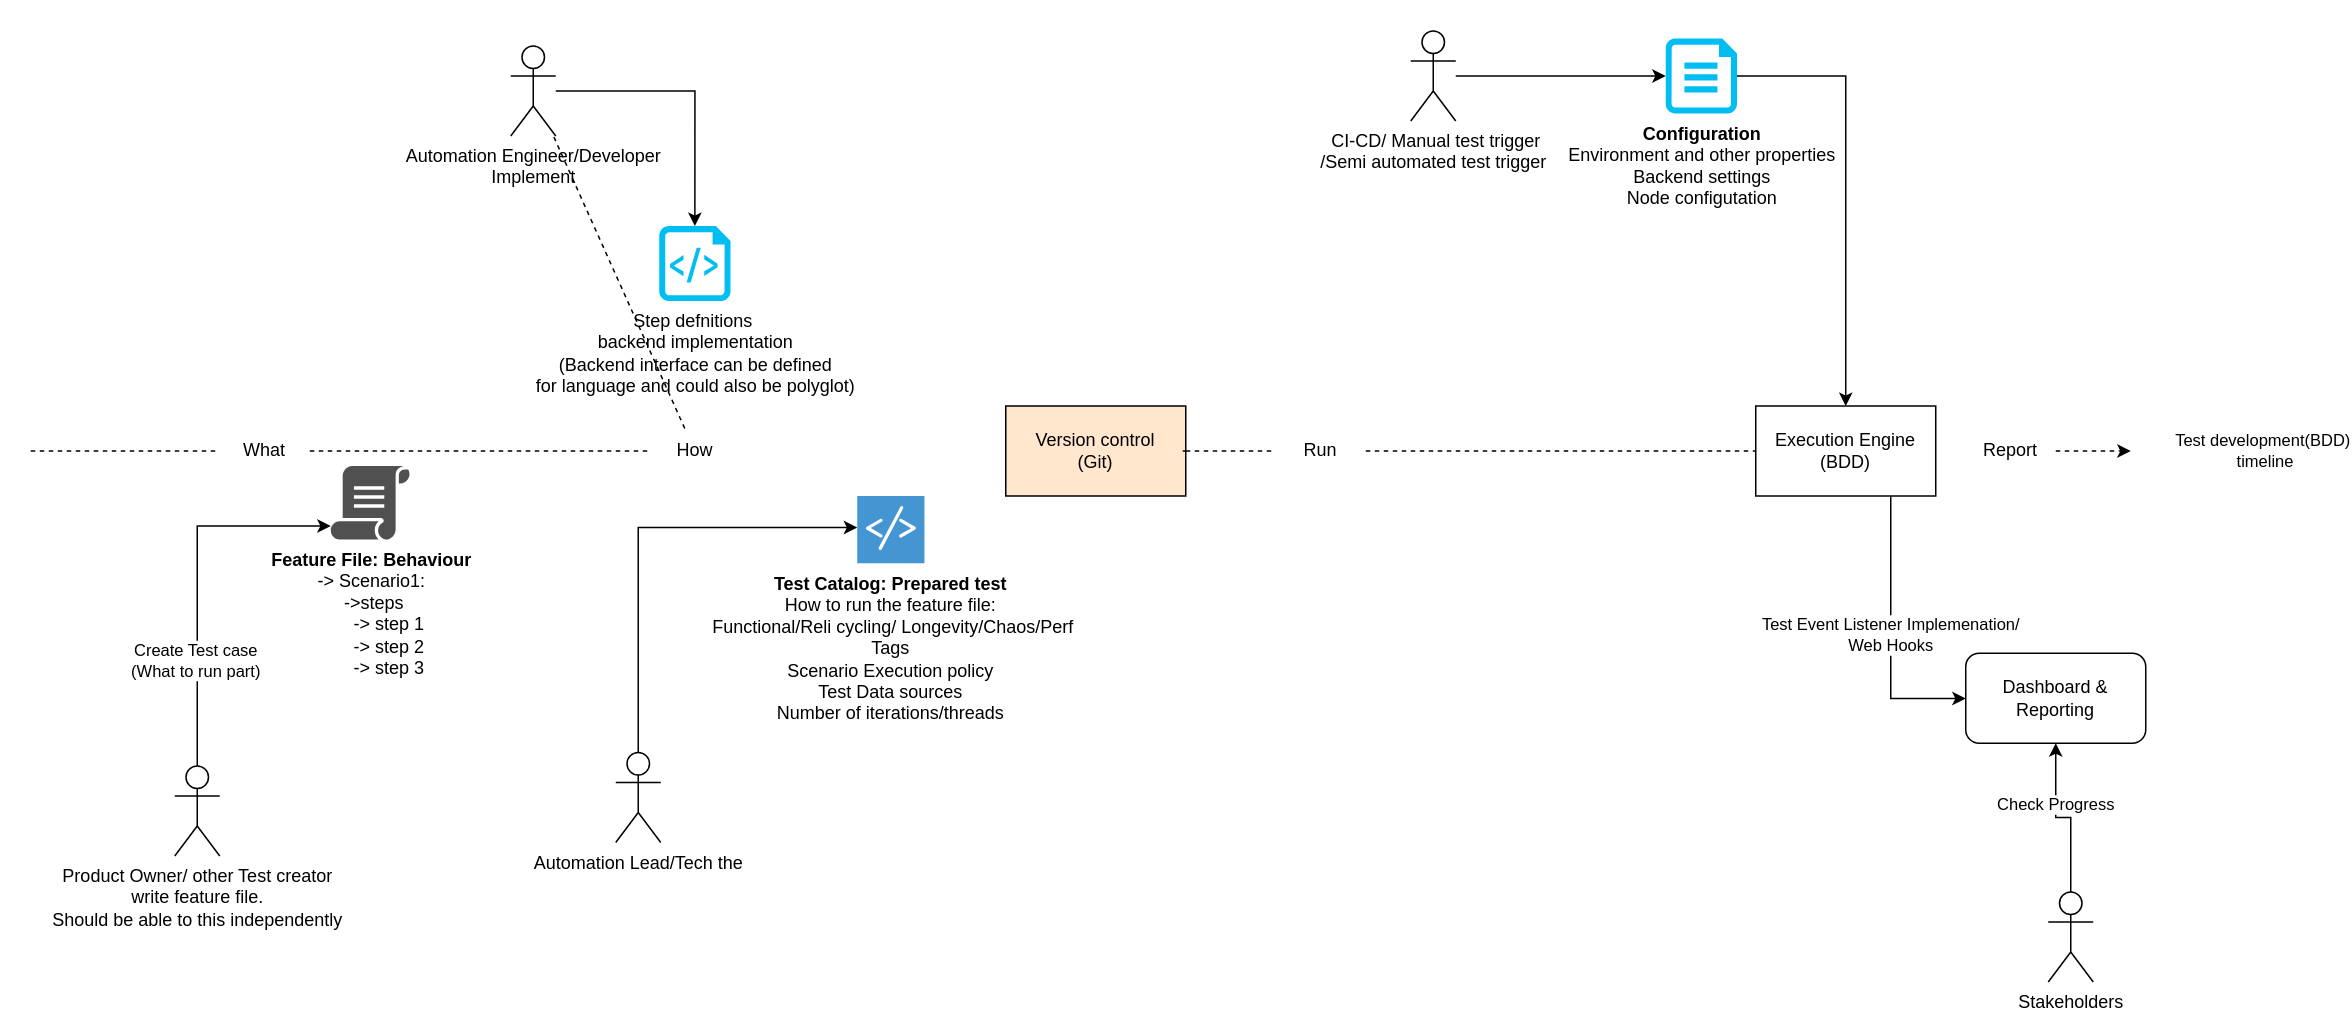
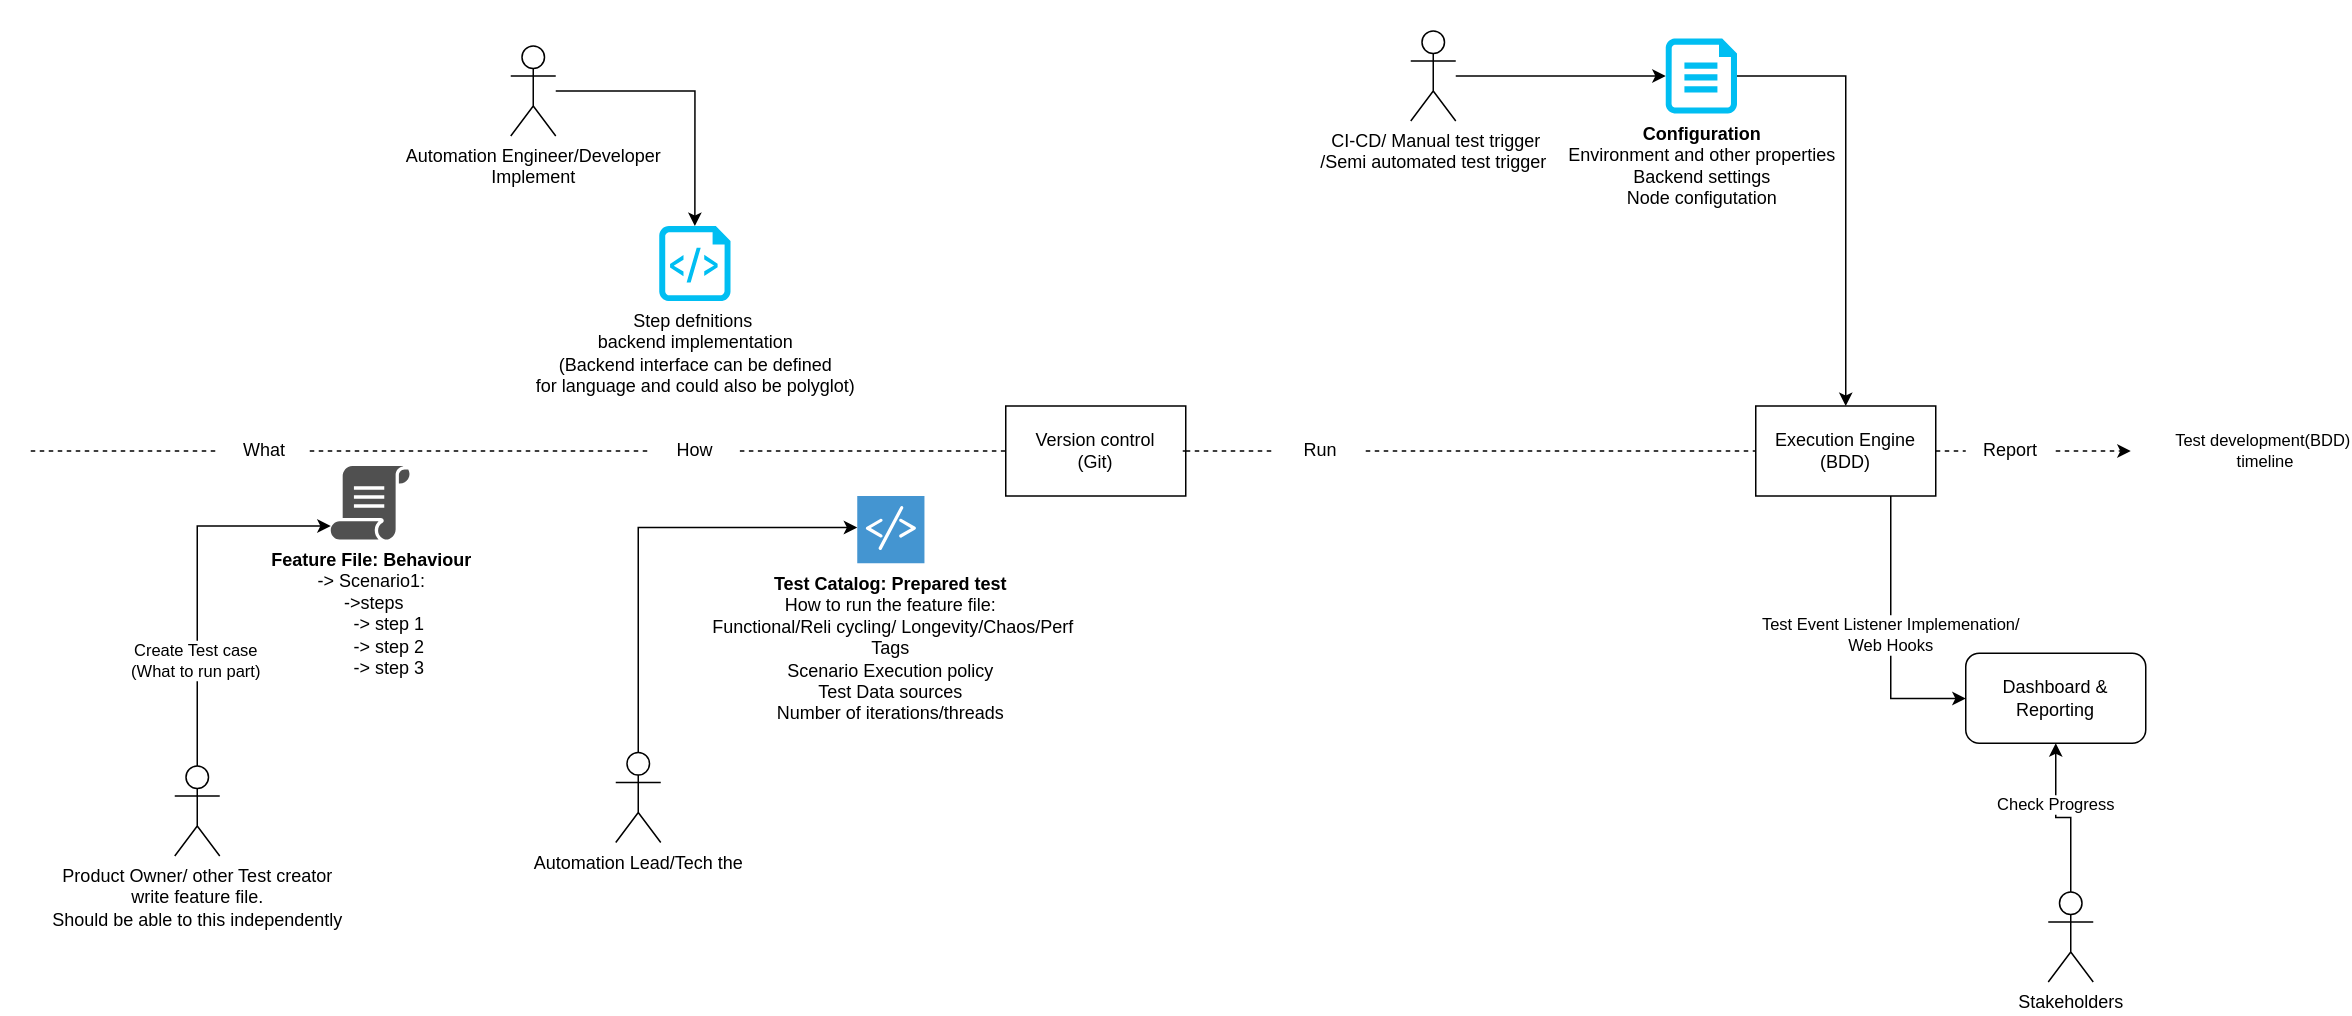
edge "Automation Engineer/Developer Implement" -- "How": now "Version control (Git)" -- "How"
node "Version control (Git)": fillcolor #ffe6cc -> #ffffff
edge "Execution Engine (BDD)" -- "Report": added
